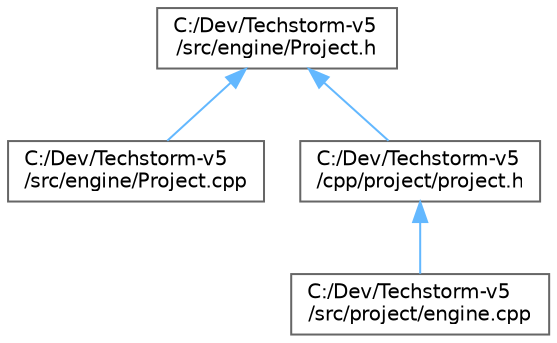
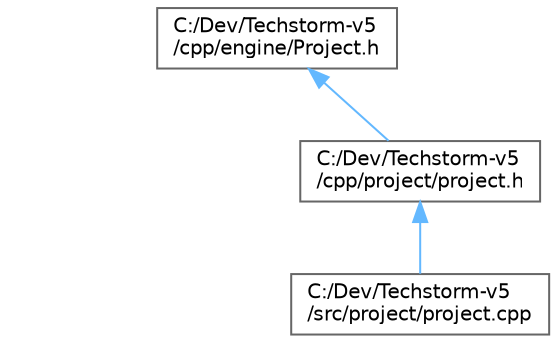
node "C:/Dev/Techstorm-v5 /src/engine/Project.h": label "C:/Dev/Techstorm-v5 /src/engine/Project.h" -> "C:/Dev/Techstorm-v5 /cpp/engine/Project.h"
node "C:/Dev/Techstorm-v5 /src/engine/Project.cpp": removed
node "C:/Dev/Techstorm-v5 /src/project/engine.cpp": label "C:/Dev/Techstorm-v5 /src/project/engine.cpp" -> "C:/Dev/Techstorm-v5 /src/project/project.cpp"
